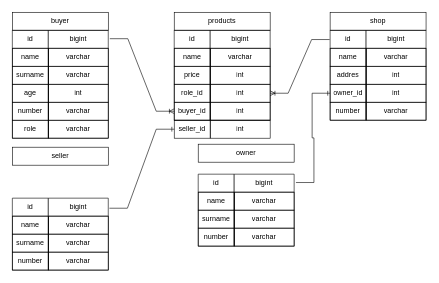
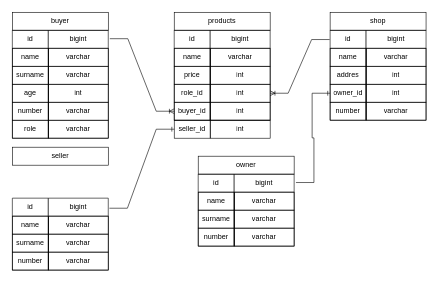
node "owner": moved (246, 153) -> (246, 165)
